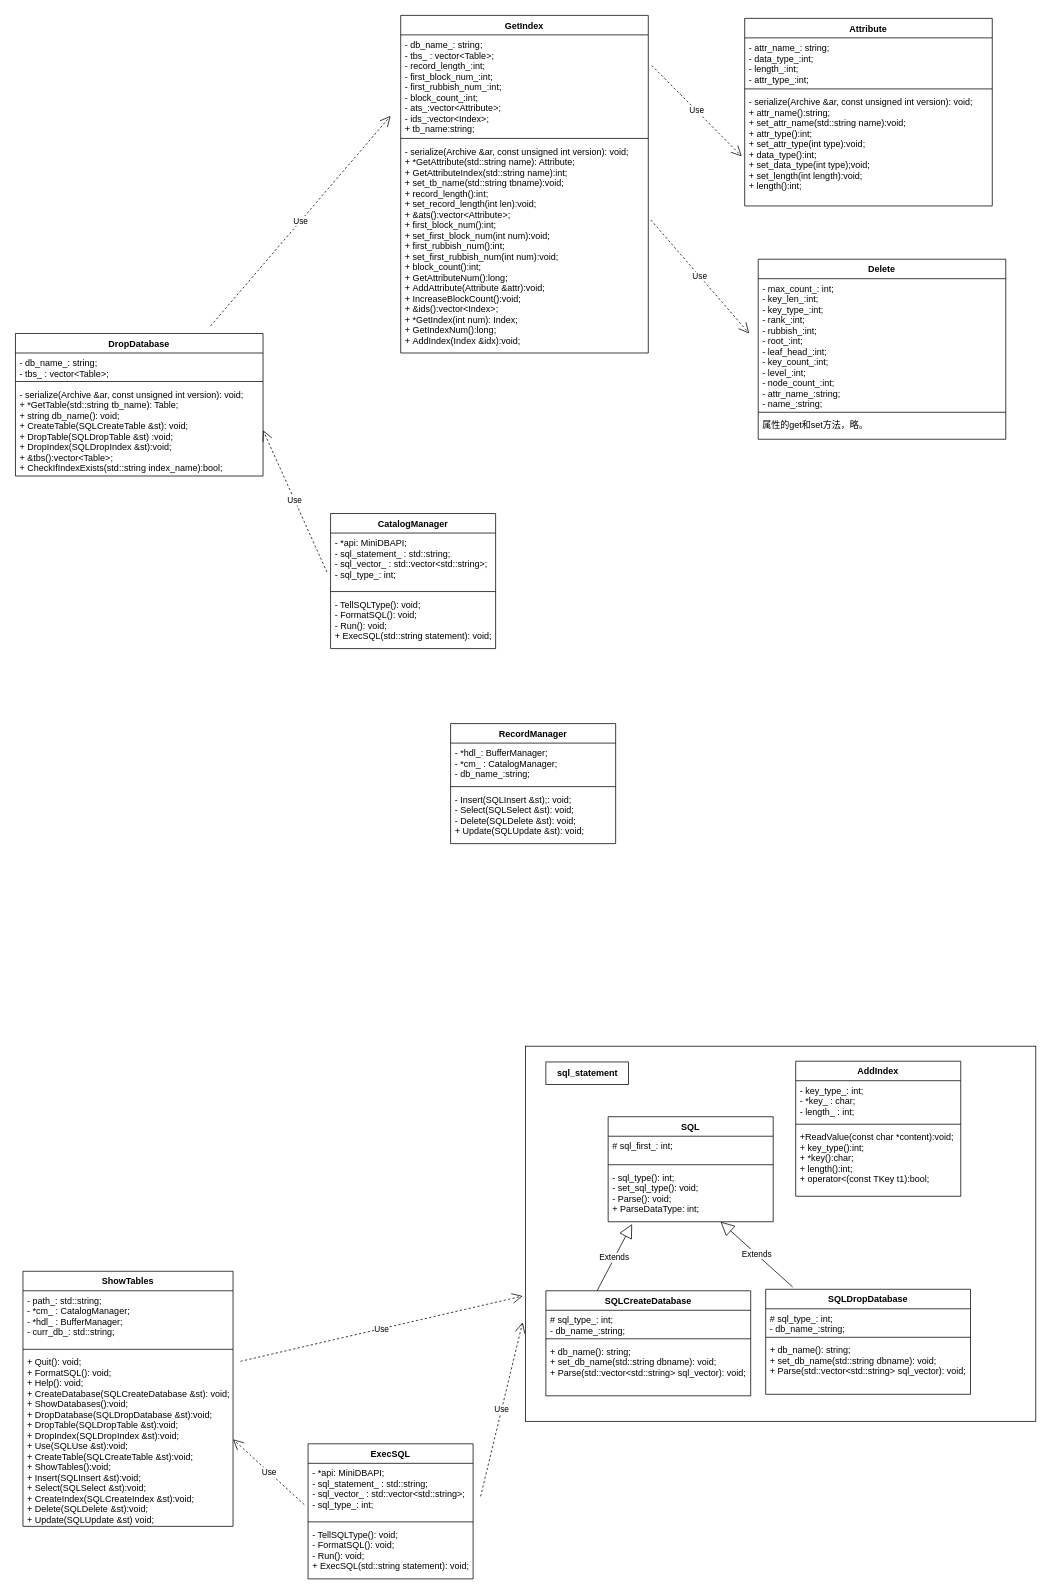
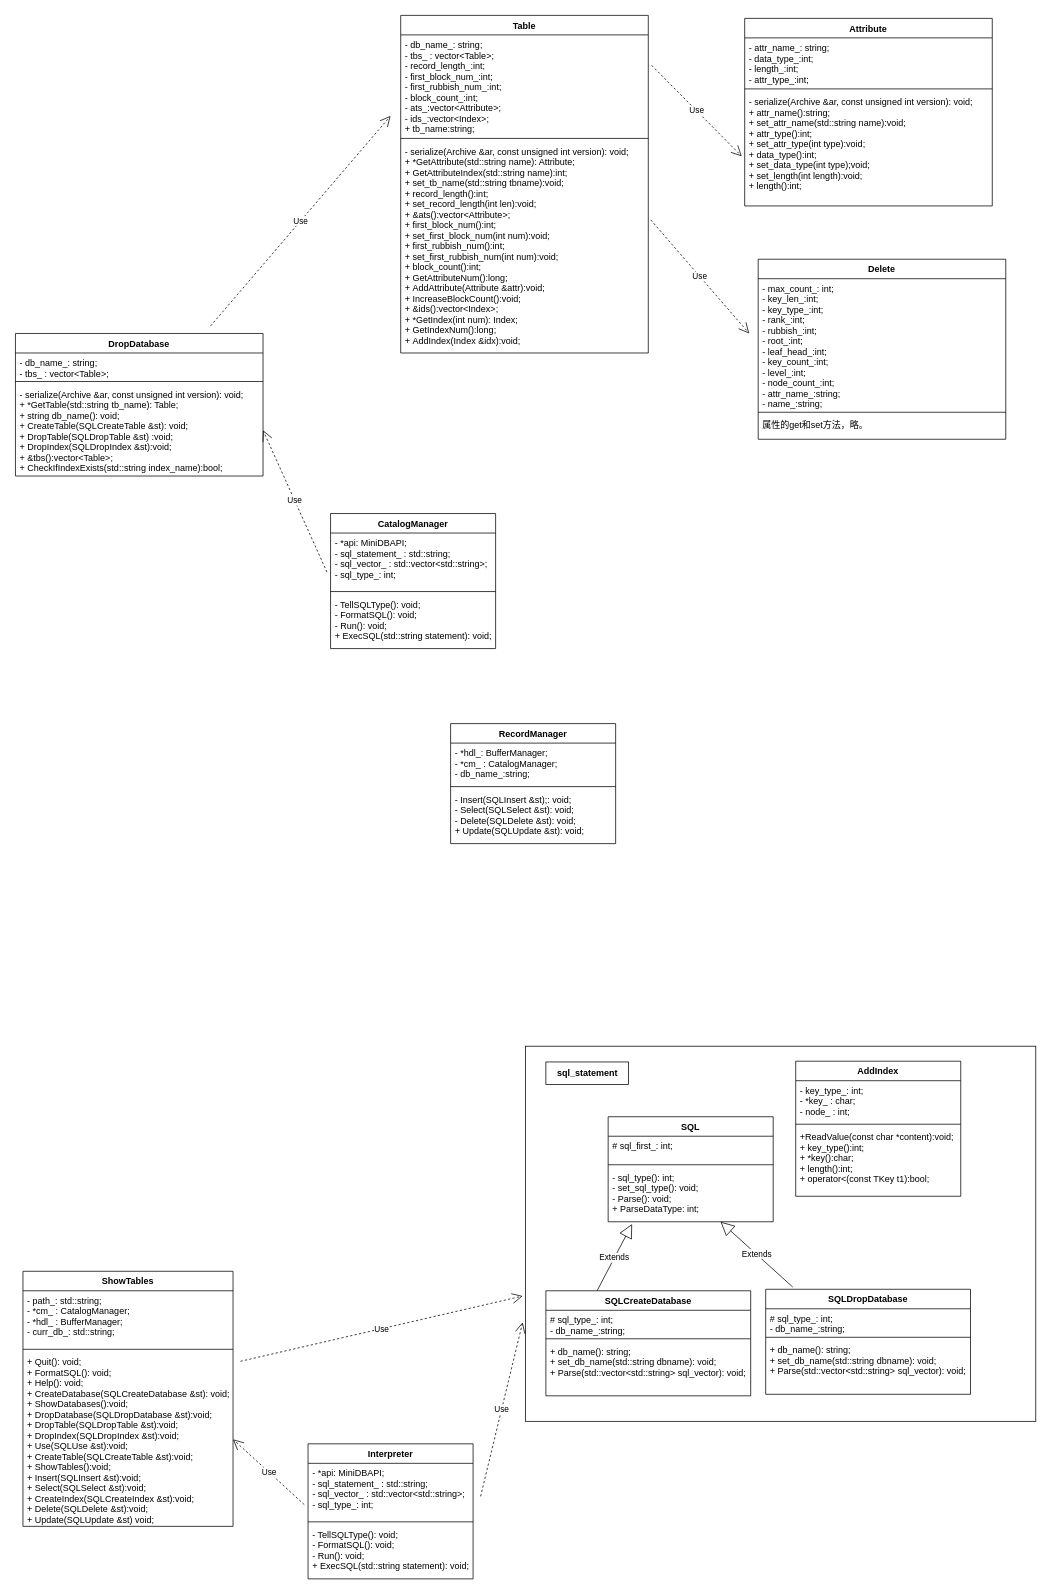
node "GetIndex": label "GetIndex" -> "Table"
node "- key_type_: int; - *key_ : char; - length_ : int;": label "- key_type_: int; - *key_ : char; - length_ : int;" -> "- key_type_: int; - *key_ : char; - node_ : int;"
node "ExecSQL": label "ExecSQL" -> "Interpreter"
